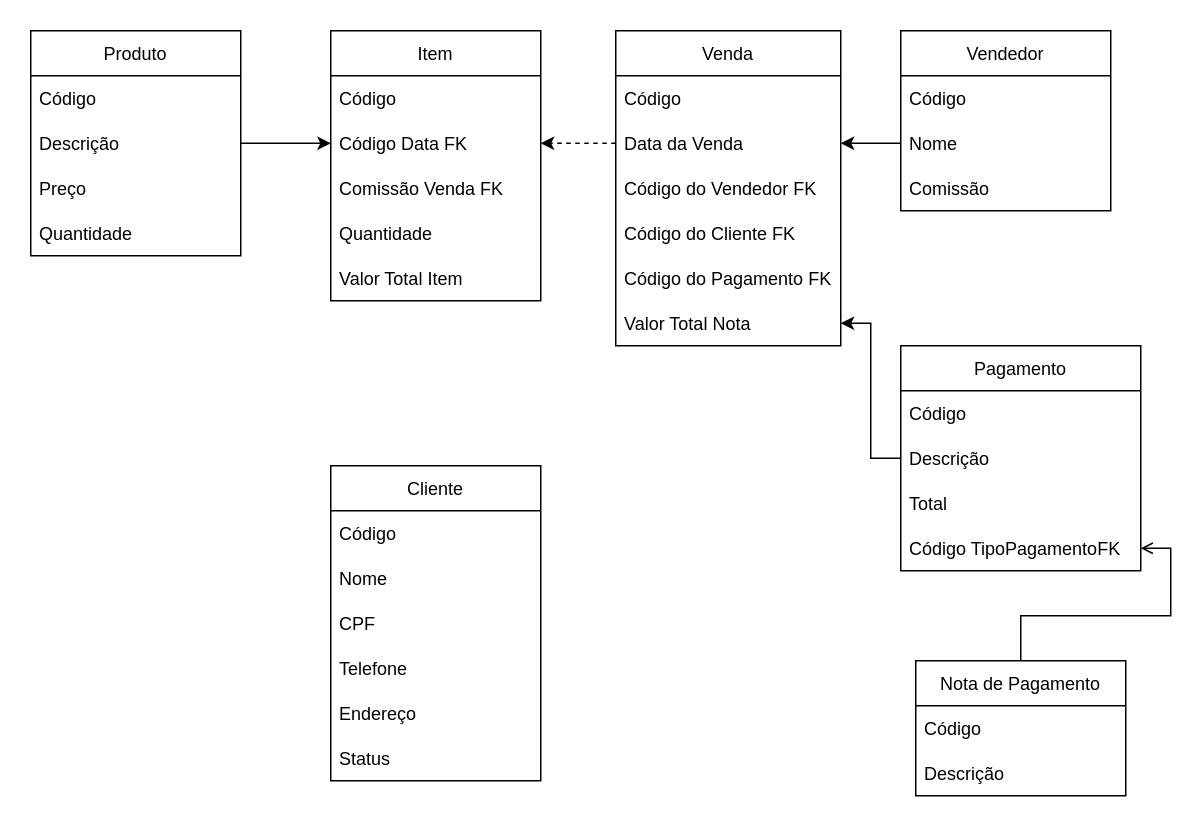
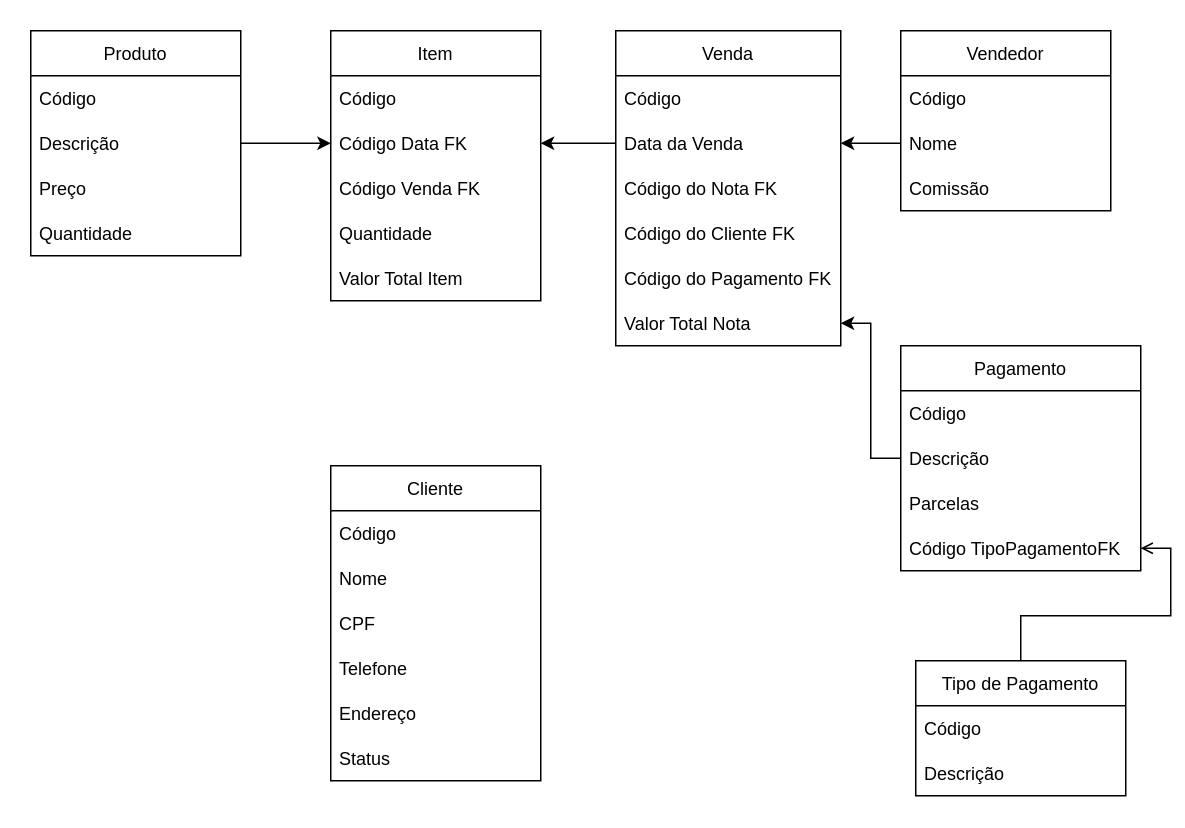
edge "Data da Venda" -> "Código Data FK": style dashed -> solid
node "Comissão Venda FK": label "Comissão Venda FK" -> "Código Venda FK"
node "Código do Vendedor FK": label "Código do Vendedor FK" -> "Código do Nota FK"
node "Total": label "Total" -> "Parcelas"
node "Nota de Pagamento": label "Nota de Pagamento" -> "Tipo de Pagamento"
